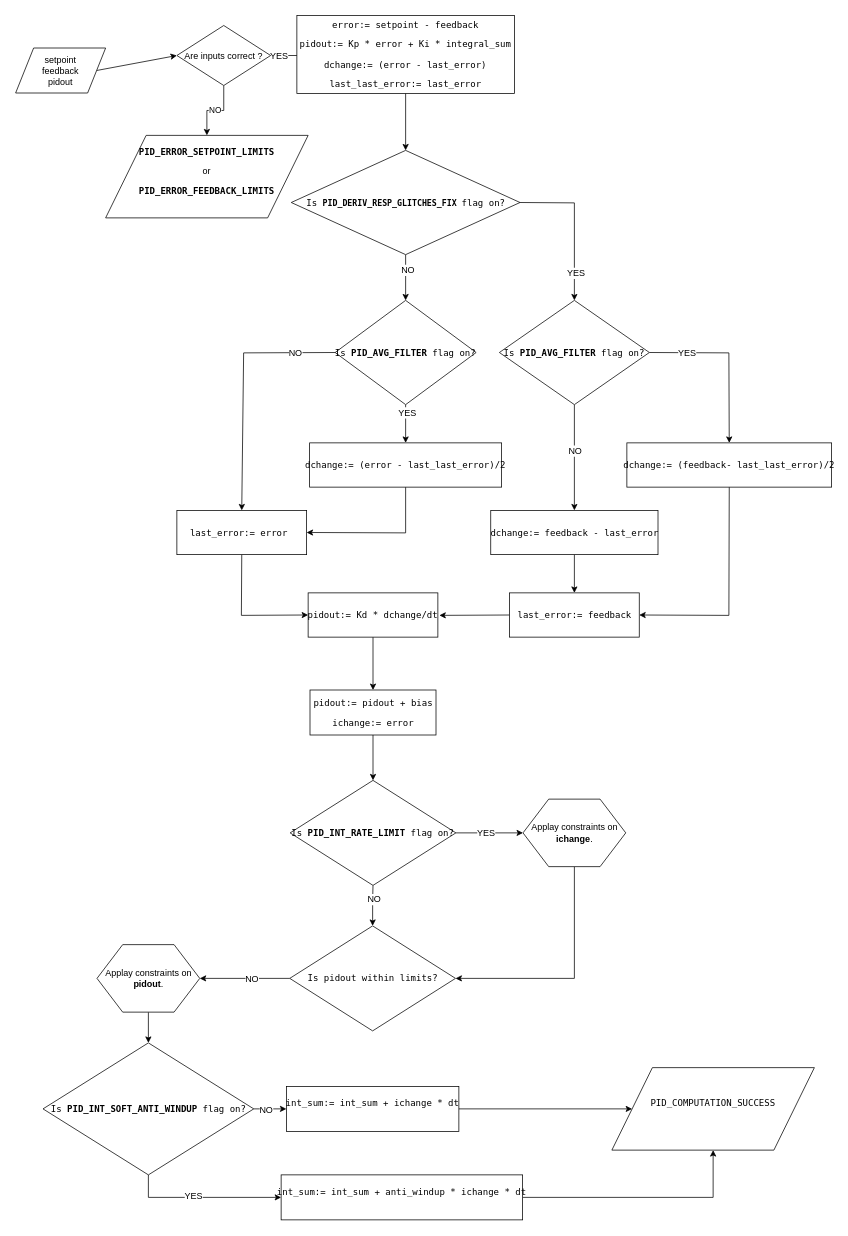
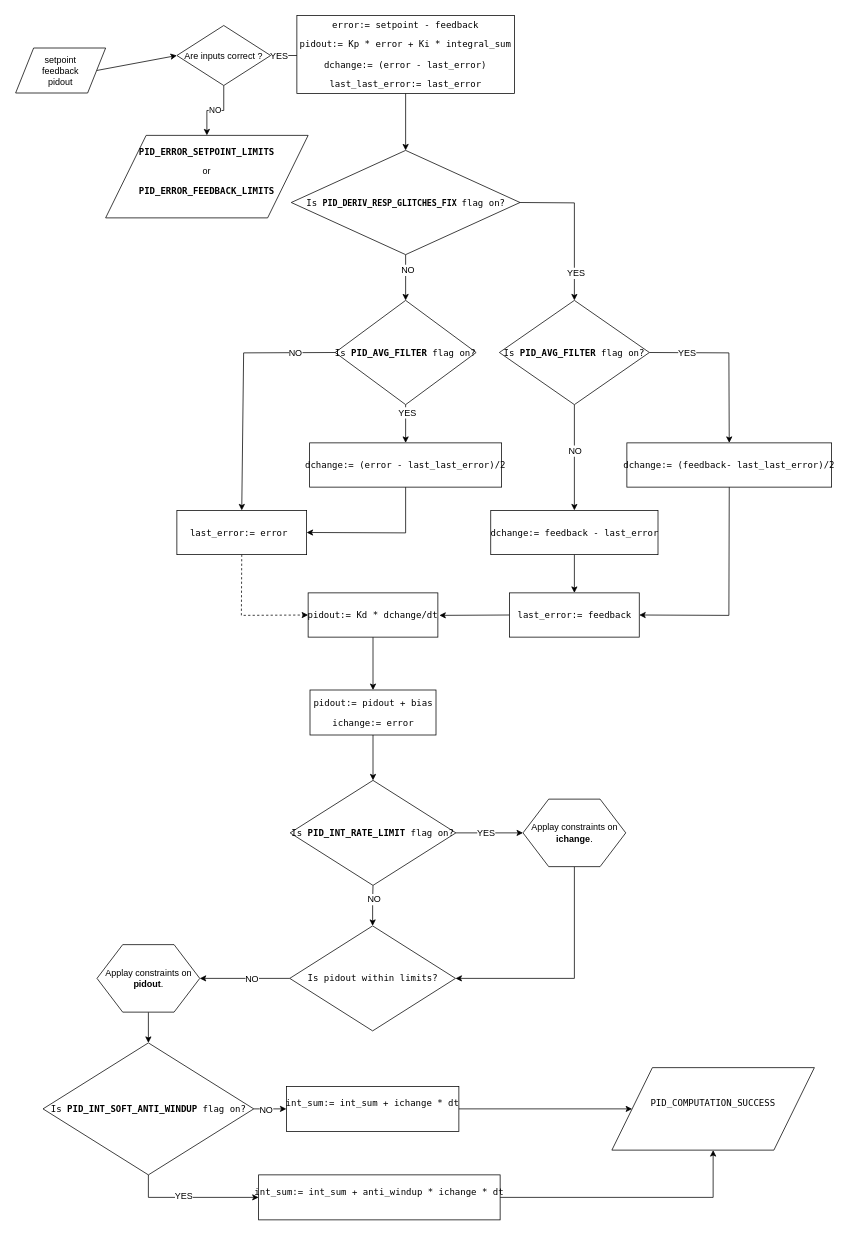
edge "last_error:= error" -> "pidout:= Kd * dchange/dt": style solid -> dashed
node "int_sum:= int_sum + anti_windup * ichange * dt": moved (402, 1197) -> (379, 1197)
